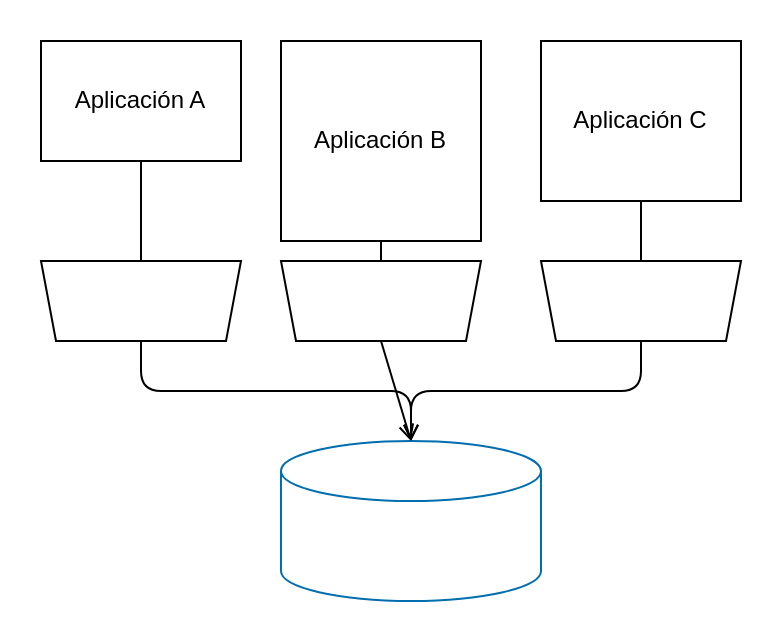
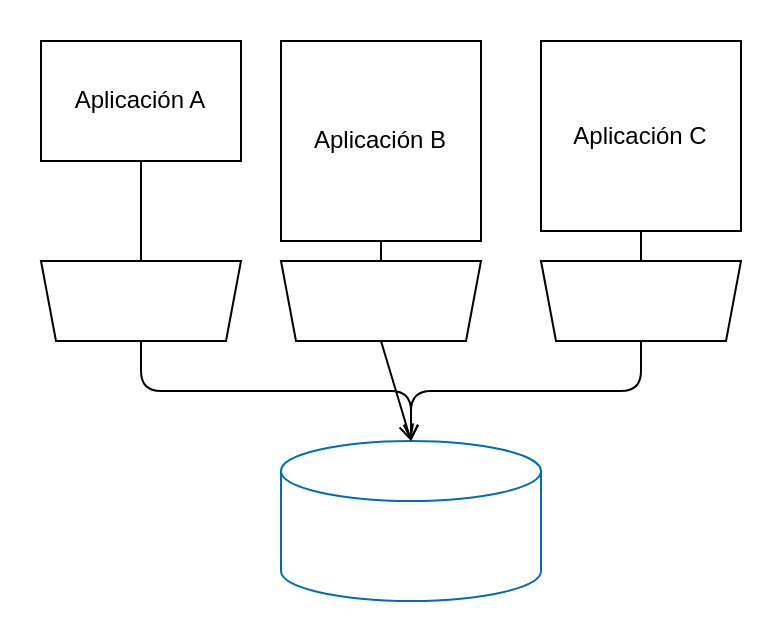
node "Aplicación C": size 200x160 -> 200x190
